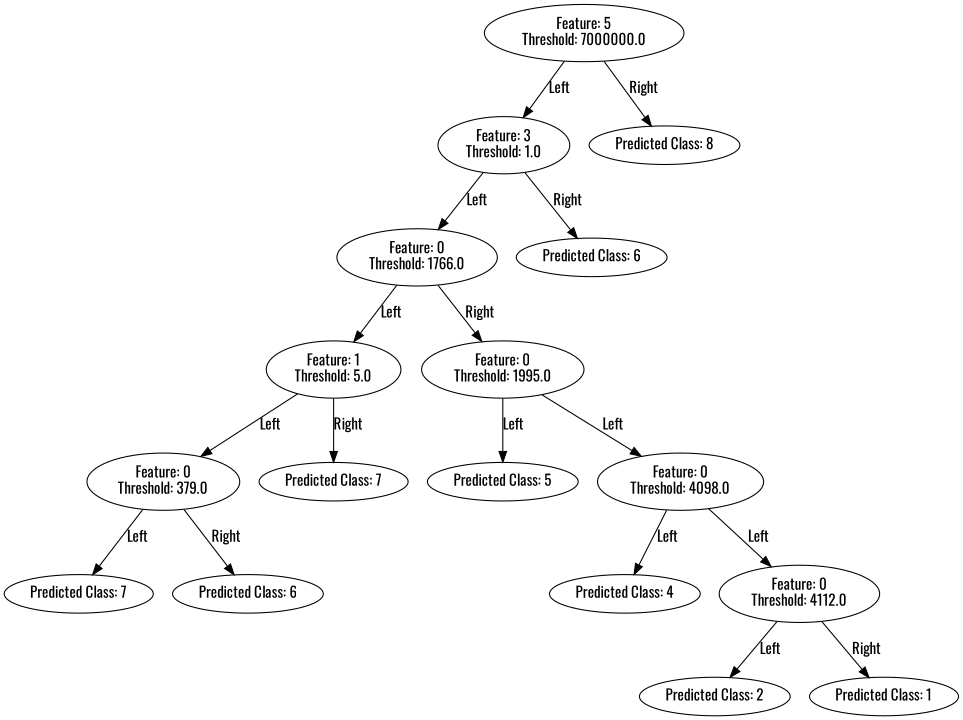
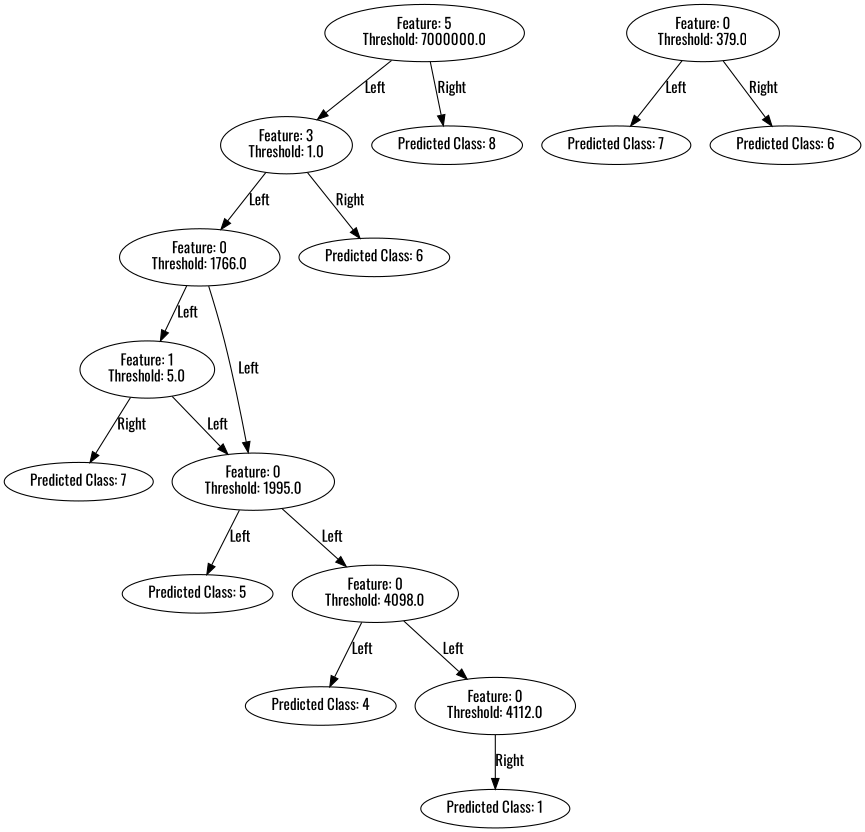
edge "Feature: 0 Threshold: 1766.0" -> "Feature: 0 Threshold: 1995.0": label "Right" -> "Left"
edge "Feature: 1 Threshold: 5.0" -> "Feature: 0 Threshold: 379.0": now "Feature: 1 Threshold: 5.0" -> "Feature: 0 Threshold: 1995.0"
node "Predicted Class: 2": removed
